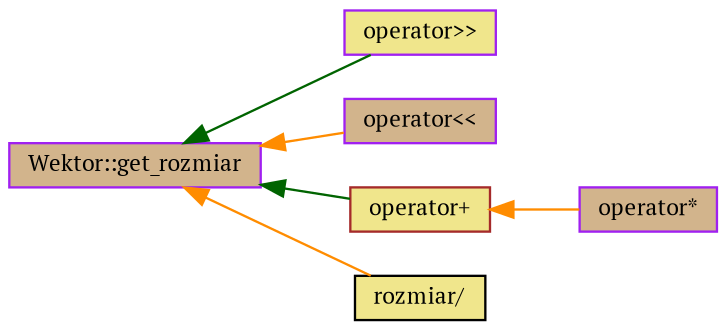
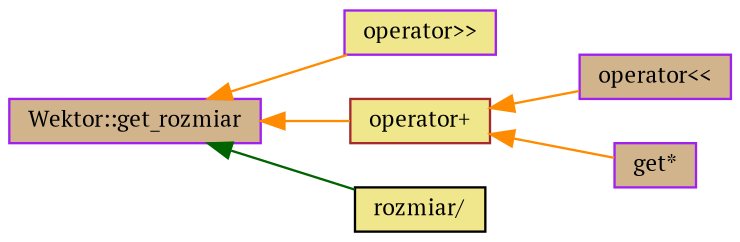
edge "operator>>" -> "Wektor::get_rozmiar": color darkgreen -> darkorange
edge "operator<<" -> "Wektor::get_rozmiar": now "operator<<" -> "operator+"
edge "operator+" -> "Wektor::get_rozmiar": color darkgreen -> darkorange
node "operator*": label "operator*" -> "get*"
edge "rozmiar/" -> "Wektor::get_rozmiar": color darkorange -> darkgreen
